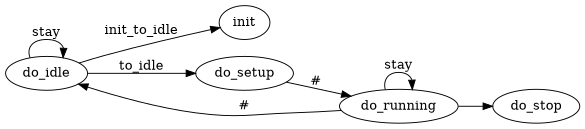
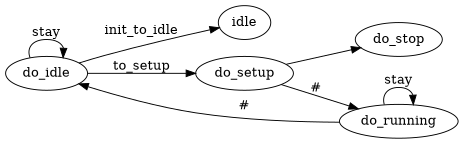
node "init": label "init" -> "idle"
edge "do_idle" -> "do_setup": label "to_idle" -> "to_setup"
edge "do_running" -> "do_stop": now "do_setup" -> "do_stop"
